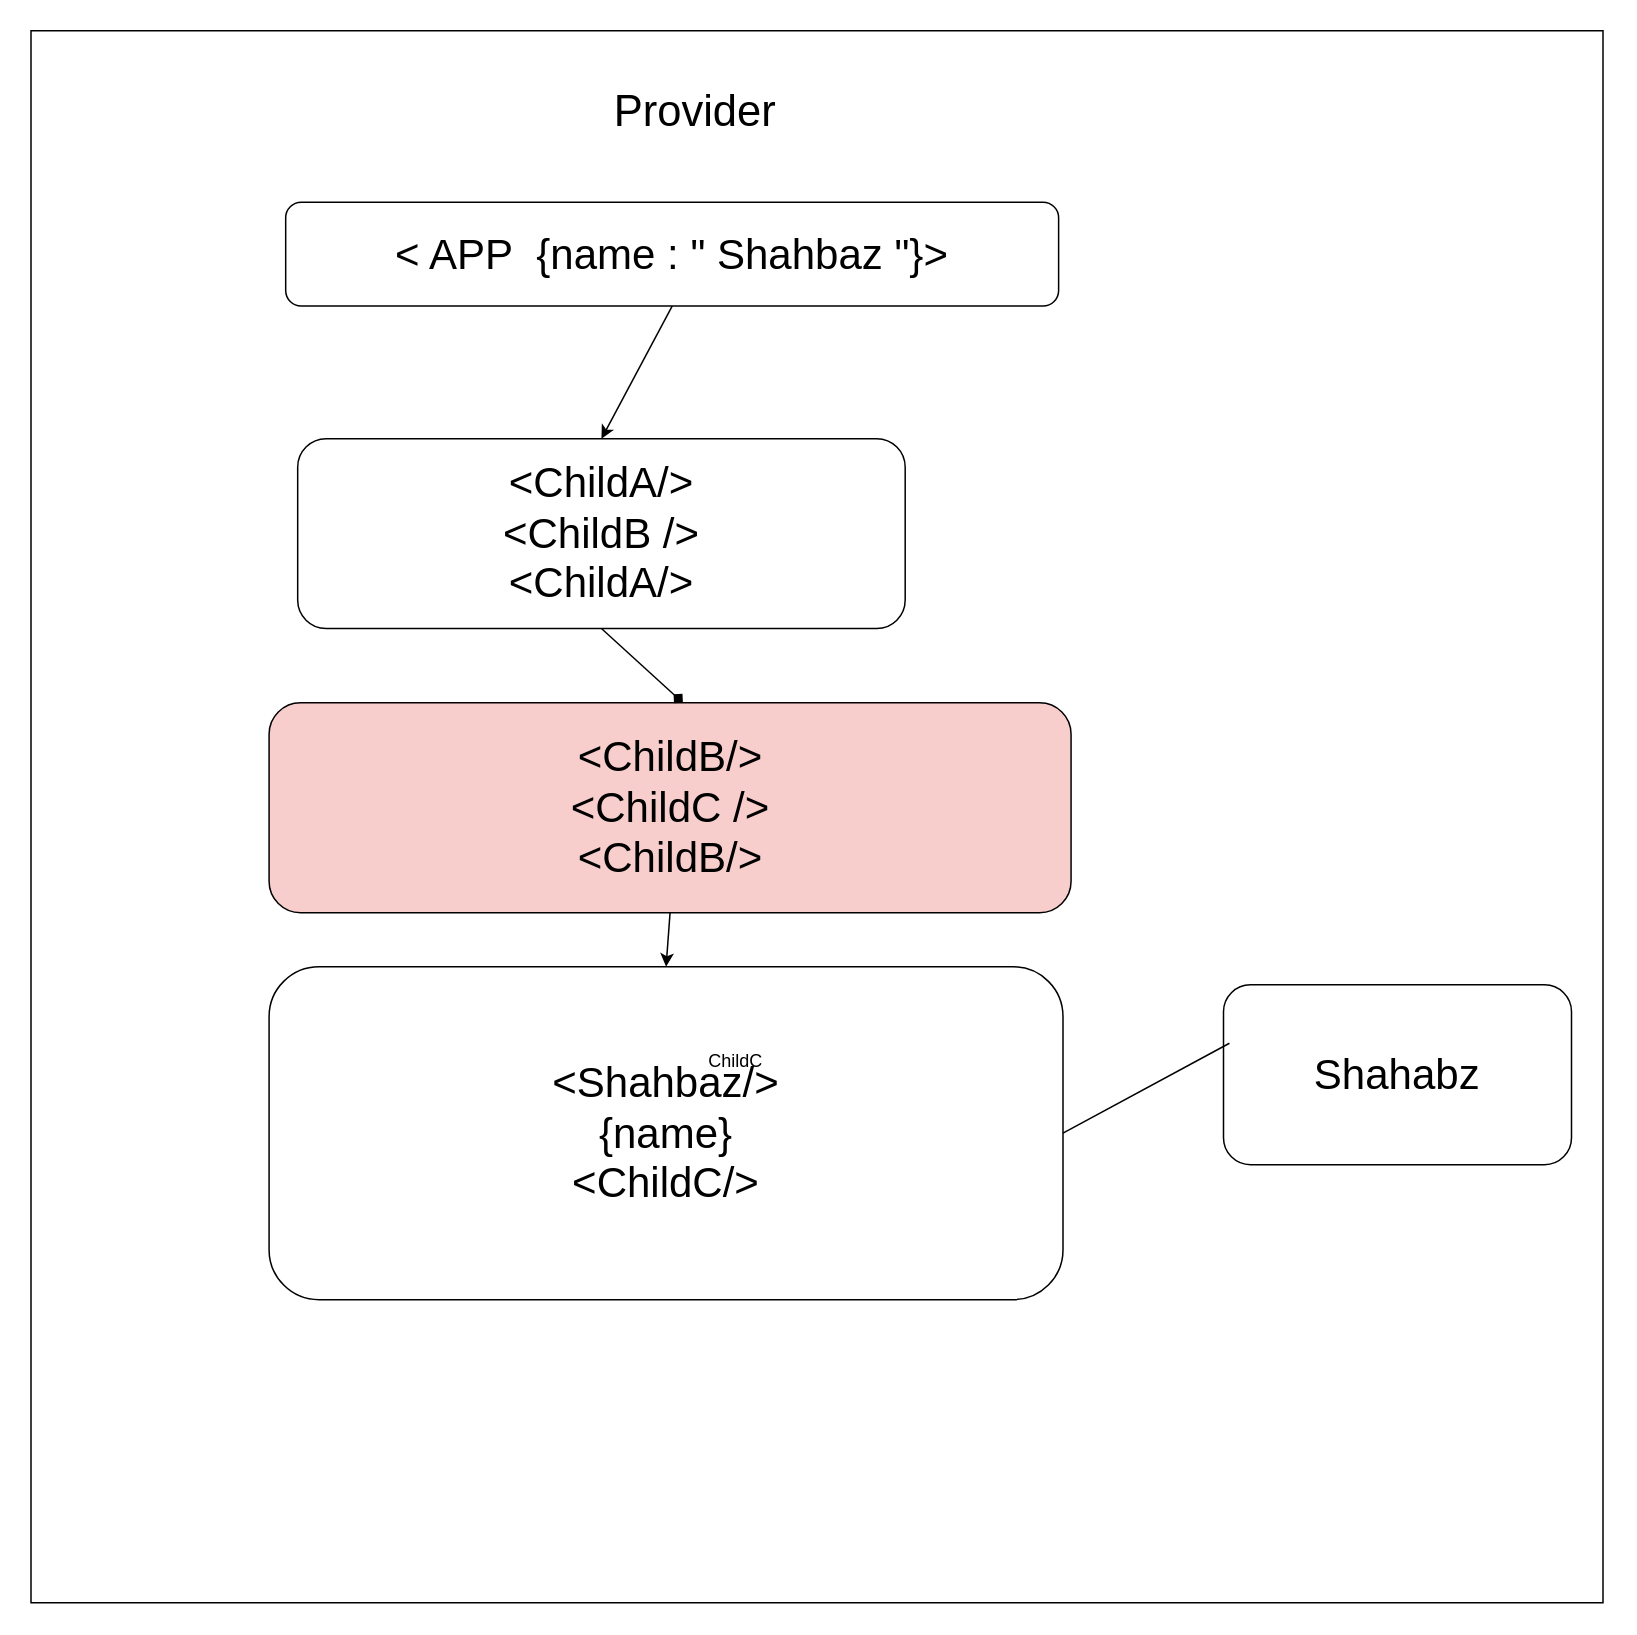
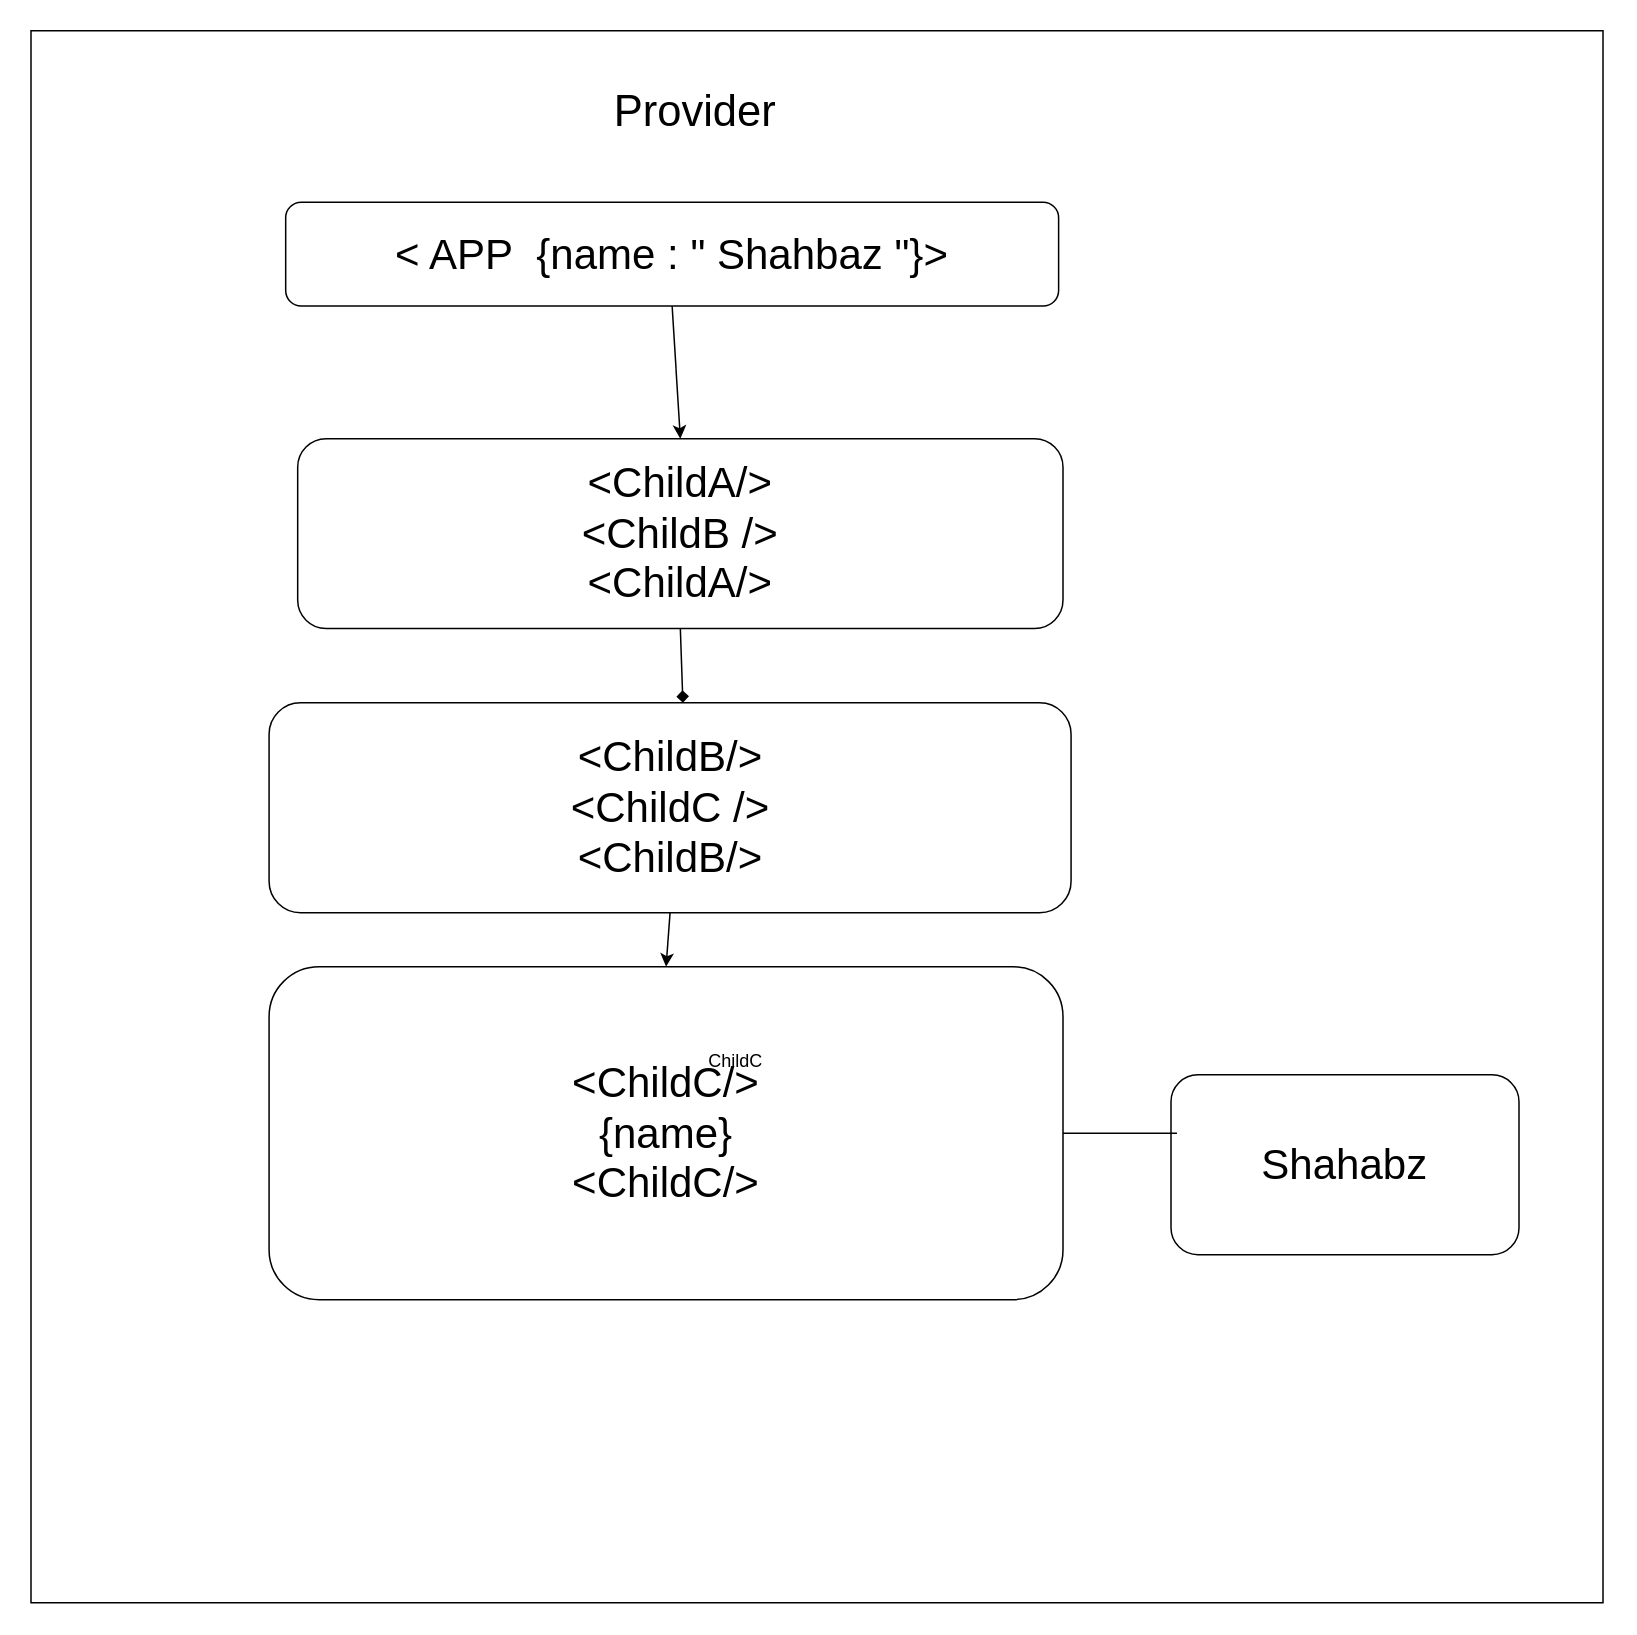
node "<ChildA/> <ChildB /> <ChildA/>": size 608x190 -> 765x190
node "<ChildB/> <ChildC /> <ChildB/>": fillcolor #f8cecc -> #ffffff
node "Shahabz": moved (1397, 1075) -> (1345, 1165)
node "<Shahbaz/> {name} <ChildC/>": label "<Shahbaz/> {name} <ChildC/>" -> "<ChildC/> {name} <ChildC/>"
